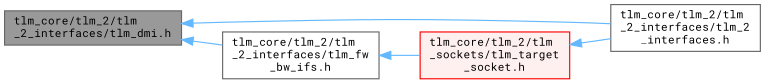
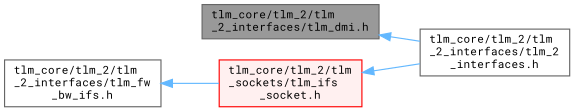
edge "tlm_core/tlm_2/tlm _2_interfaces/tlm_fw _bw_ifs.h" -> "tlm_core/tlm_2/tlm _2_interfaces/tlm_dmi.h": removed
node "tlm_core/tlm_2/tlm _sockets/tlm_target _socket.h": label "tlm_core/tlm_2/tlm _sockets/tlm_target _socket.h" -> "tlm_core/tlm_2/tlm _sockets/tlm_ifs _socket.h"
